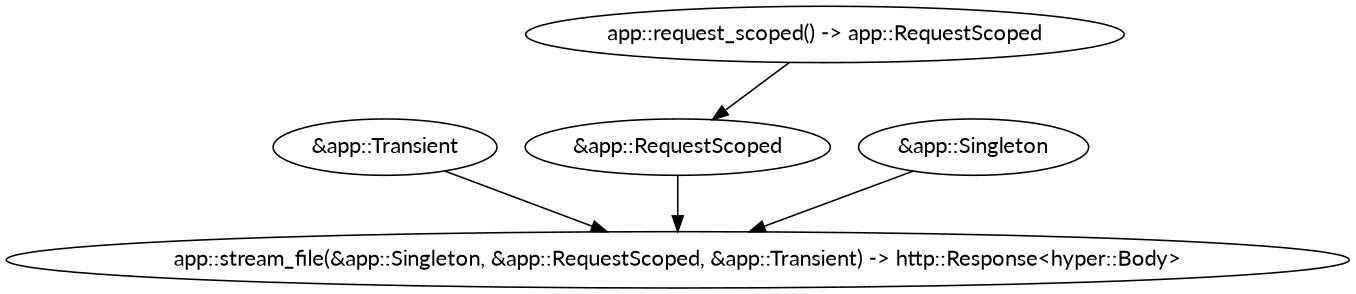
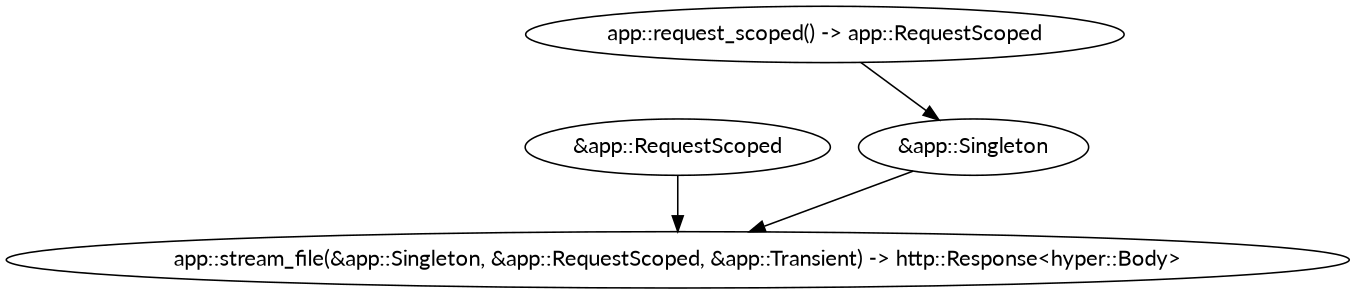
edge "app::request_scoped() -> app::RequestScoped" -> "&app::RequestScoped": now "app::request_scoped() -> app::RequestScoped" -> "&app::Singleton"
node "&app::Transient": removed
